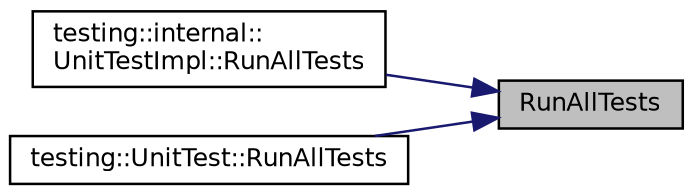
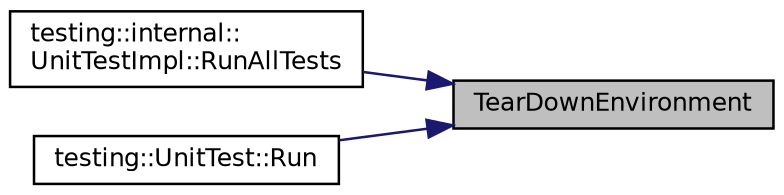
node "RunAllTests": label "RunAllTests" -> "TearDownEnvironment"
node "testing::UnitTest::RunAllTests": label "testing::UnitTest::RunAllTests" -> "testing::UnitTest::Run"
